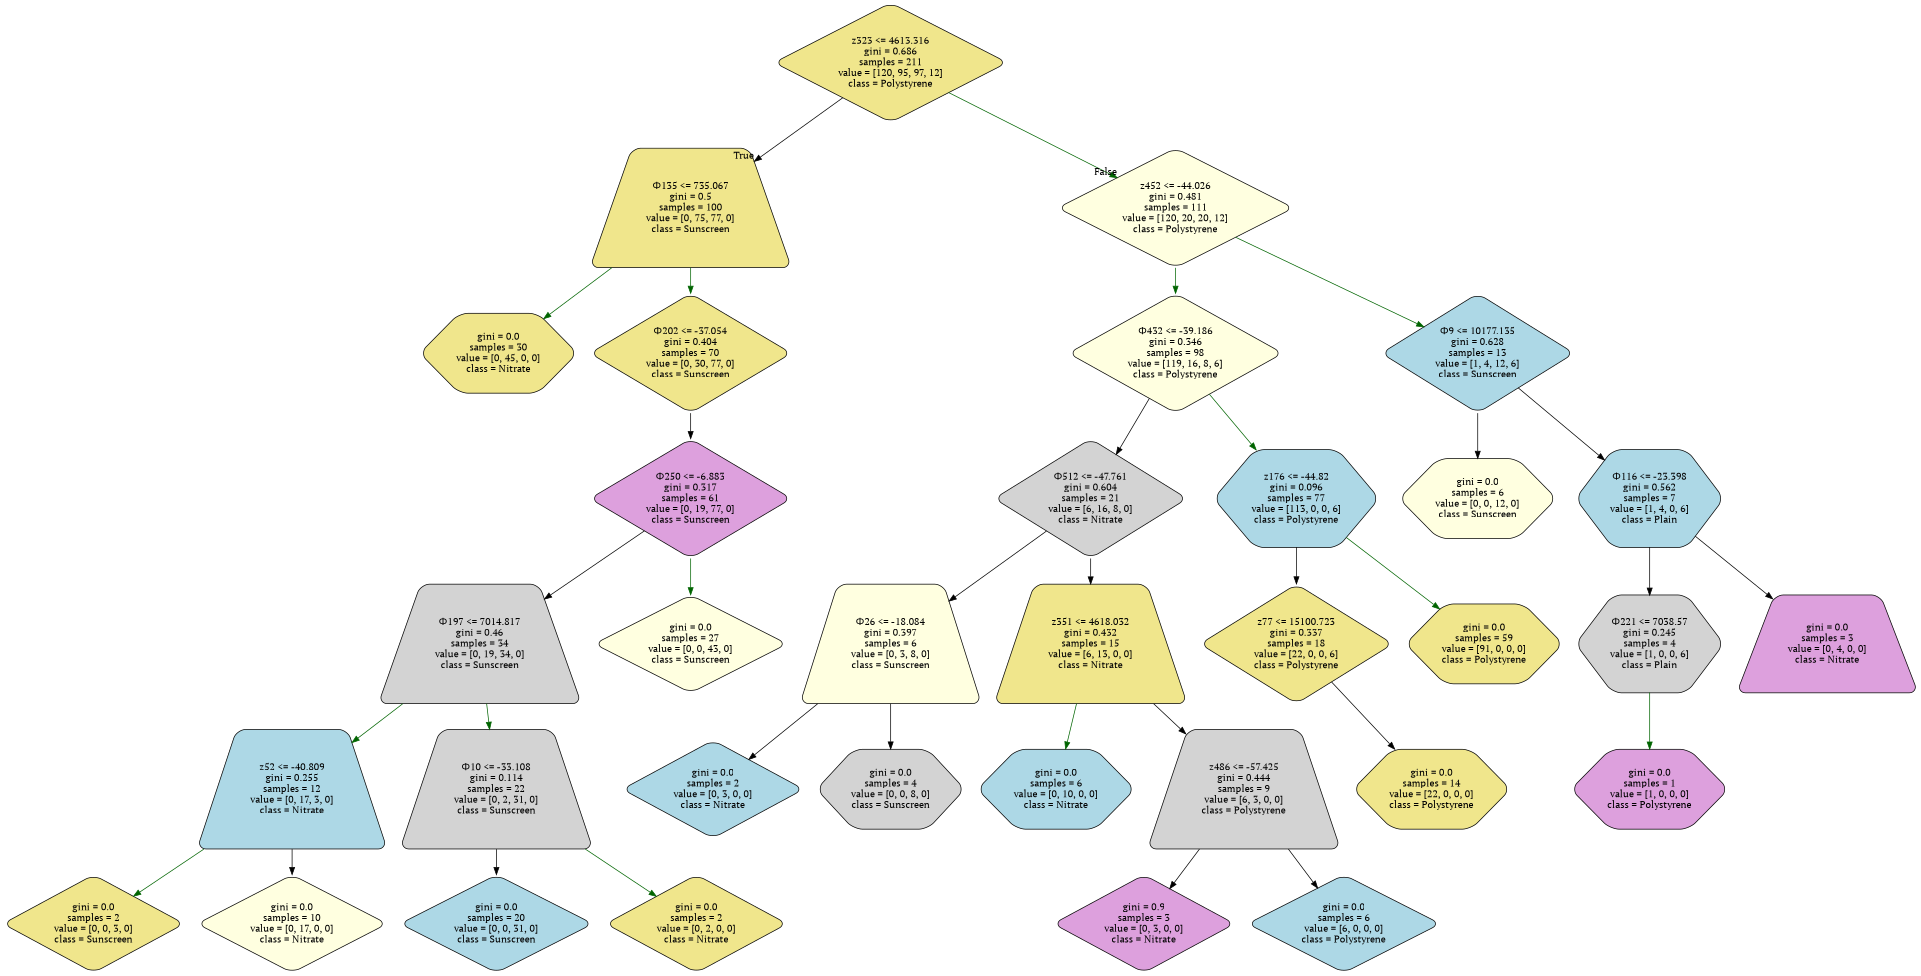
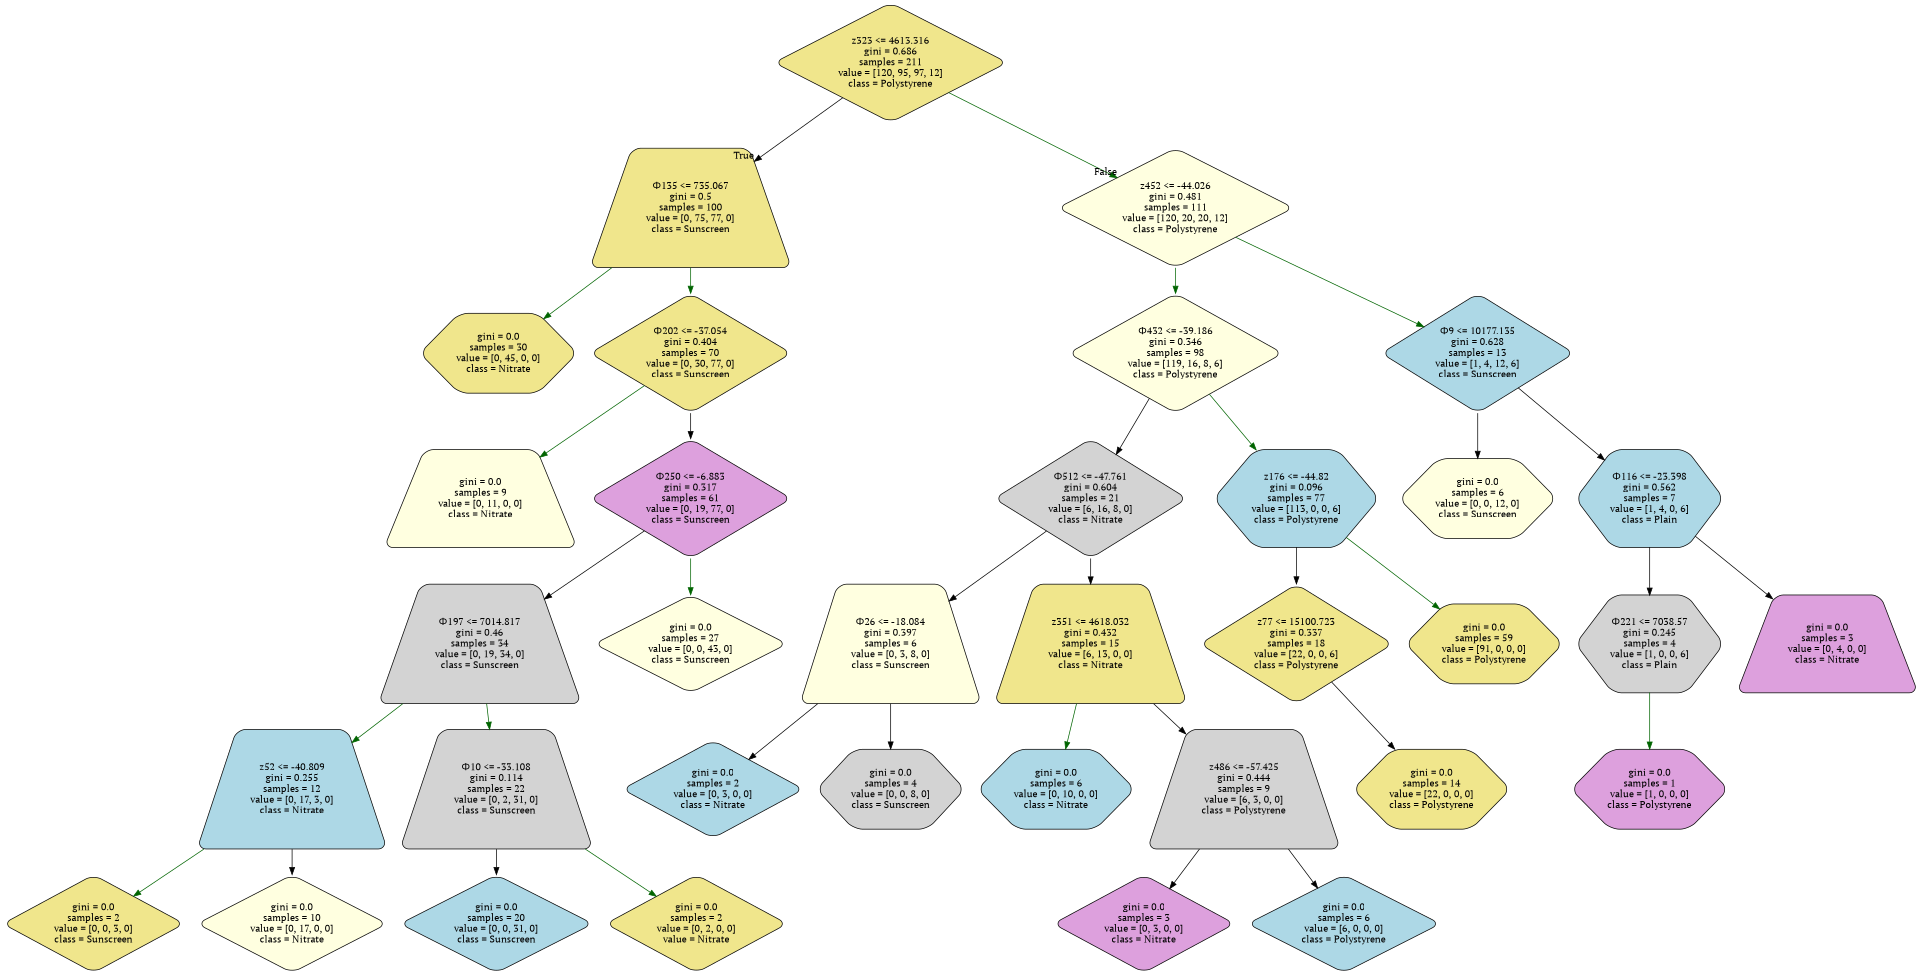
node "gini = 0.0 samples = 9 value = [0, 11, 0, 0] class = Nitrate": added
node "gini = 0.0 samples = 2 value = [0, 2, 0, 0] class = Nitrate": label "gini = 0.0 samples = 2 value = [0, 2, 0, 0] class = Nitrate" -> "gini = 0.0 samples = 2 value = [0, 2, 0, 0] value = Nitrate"
node "gini = 0.9 samples = 3 value = [0, 3, 0, 0] class = Nitrate": label "gini = 0.9 samples = 3 value = [0, 3, 0, 0] class = Nitrate" -> "gini = 0.0 samples = 3 value = [0, 3, 0, 0] class = Nitrate"
